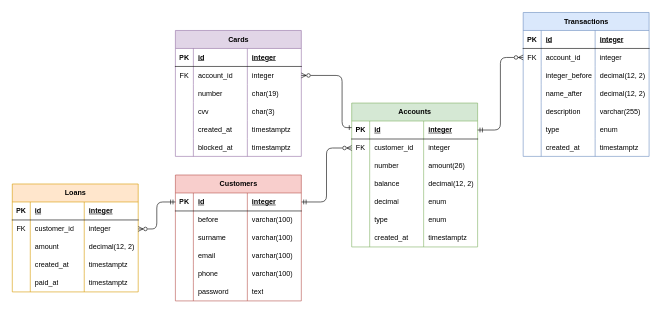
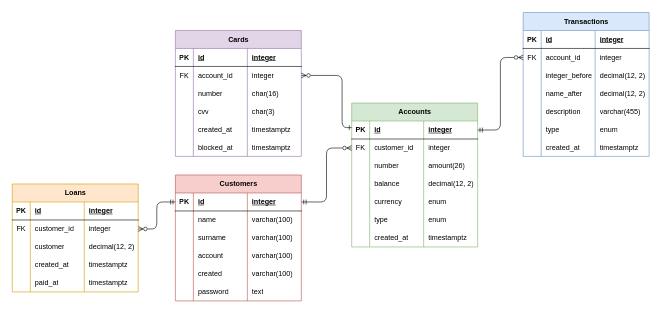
node "char(19)": label "char(19)" -> "char(16)"
node "varchar(255)": label "varchar(255)" -> "varchar(455)"
node "decimal": label "decimal" -> "currency"
node "before": label "before" -> "name"
node "amount": label "amount" -> "customer"
node "email": label "email" -> "account"
node "phone": label "phone" -> "created"
